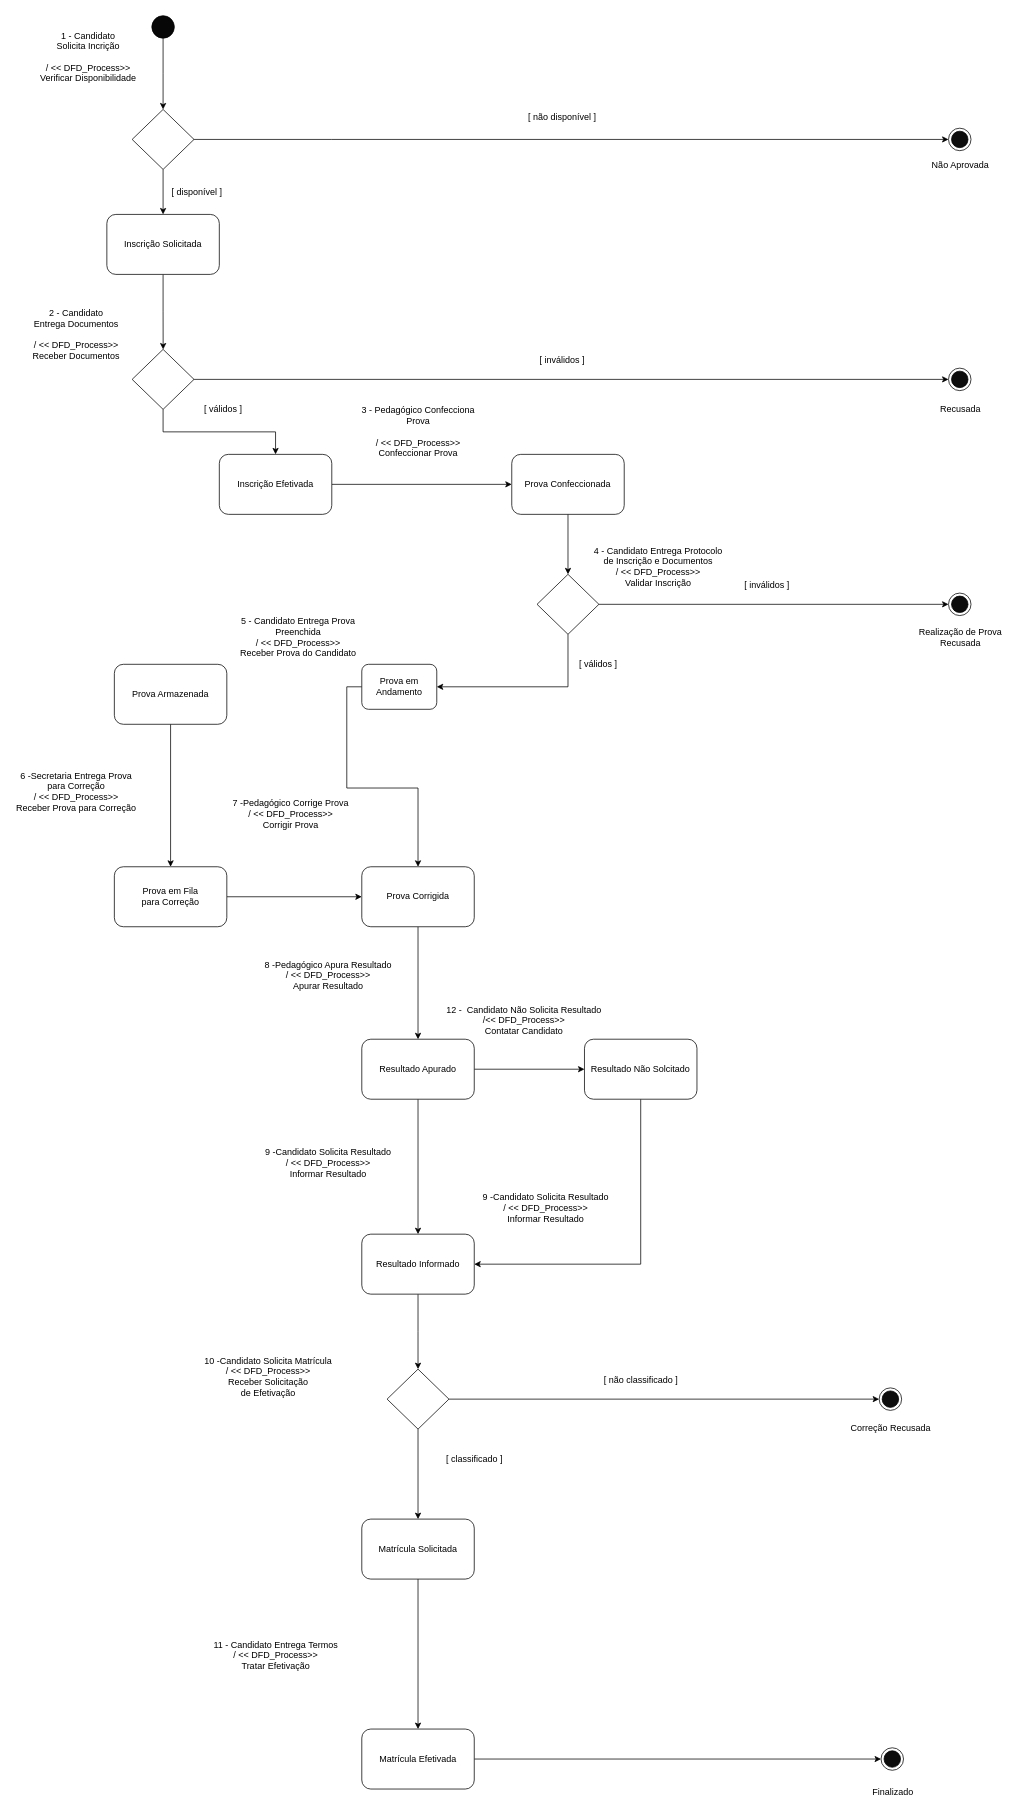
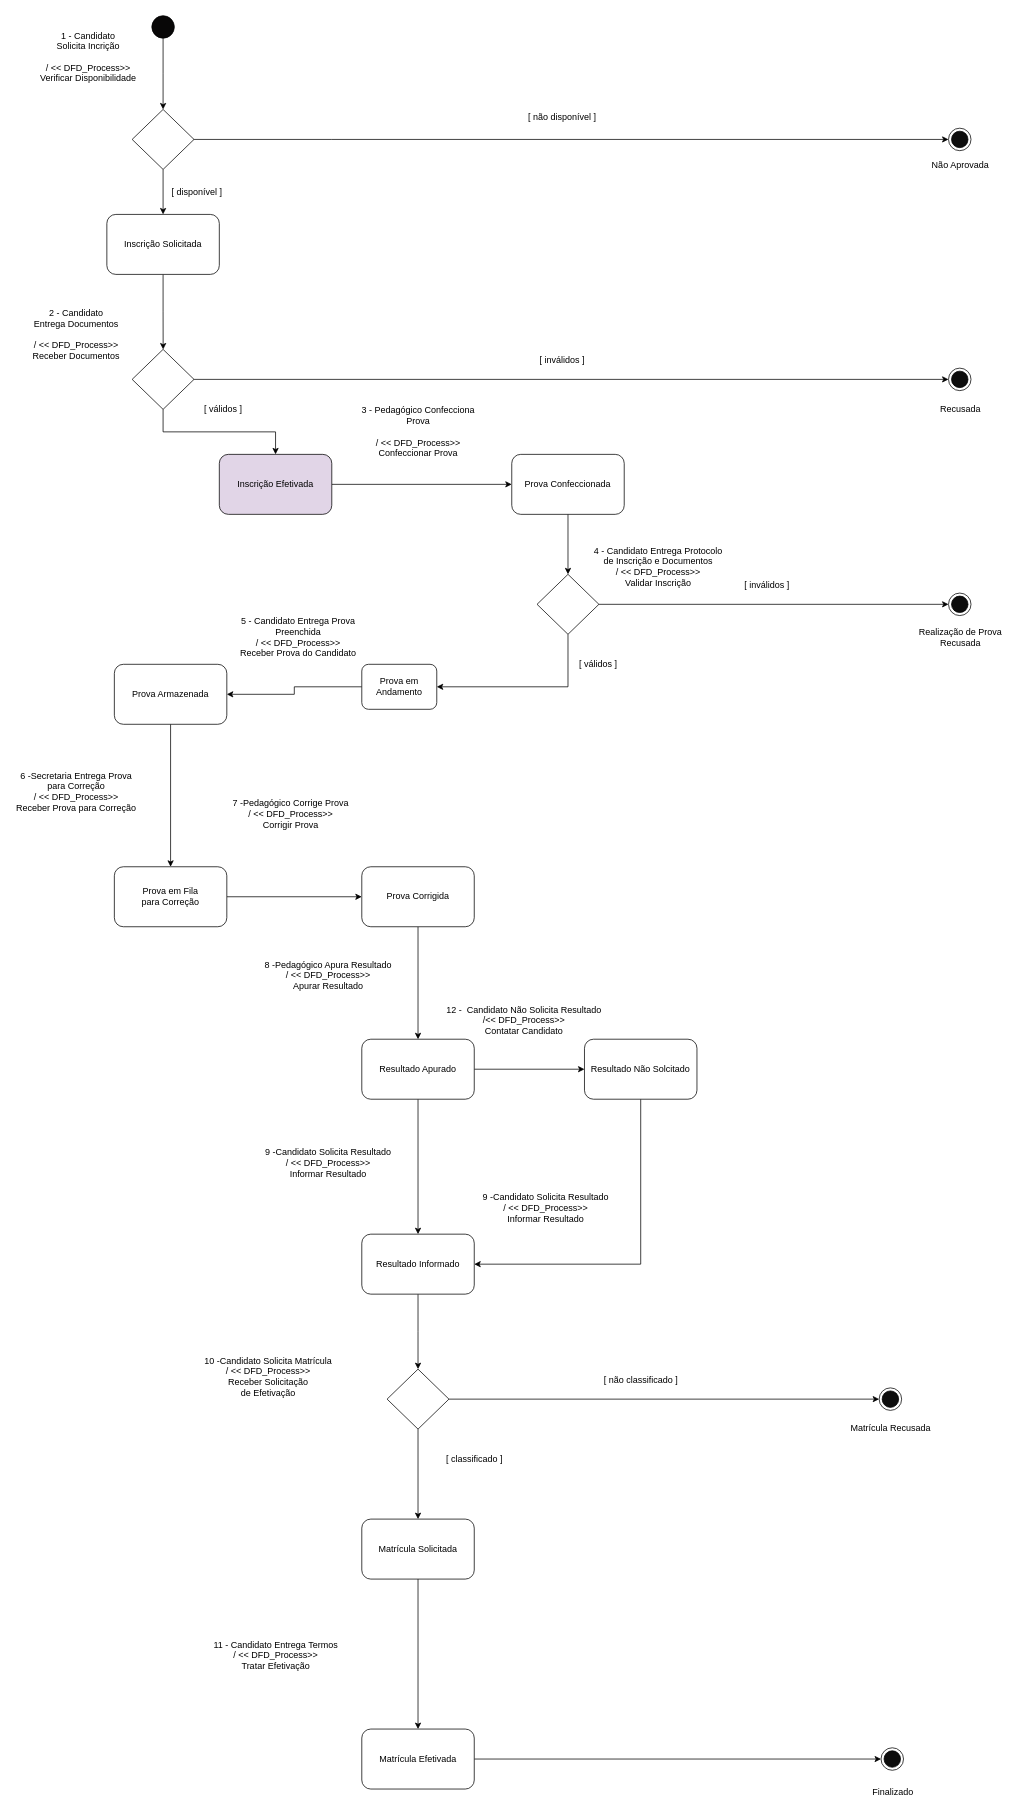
node "Inscrição Efetivada": fillcolor #ffffff -> #e1d5e7
edge "Prova em Andamento" -> "Prova Corrigida": now "Prova em Andamento" -> "Prova Armazenada"
node "Correção Recusada": label "Correção Recusada" -> "Matrícula Recusada"
